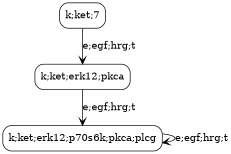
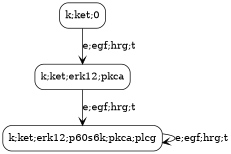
node "k;ket;7": label "k;ket;7" -> "k;ket;0"
node "k;ket;erk12;p70s6k;pkca;plcg": label "k;ket;erk12;p70s6k;pkca;plcg" -> "k;ket;erk12;p60s6k;pkca;plcg"
